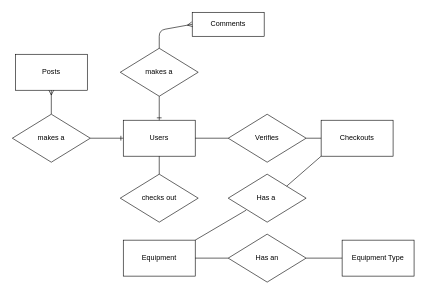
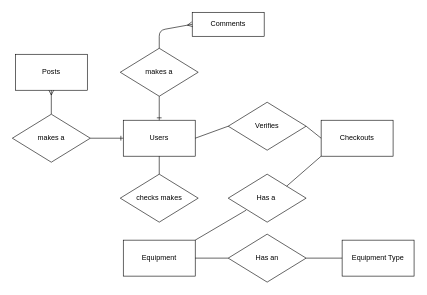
node "Verifies": moved (267, 138) -> (267, 126)
node "checks out": label "checks out" -> "checks makes"
